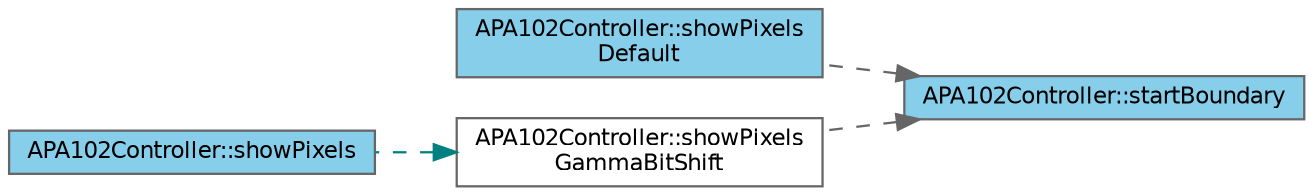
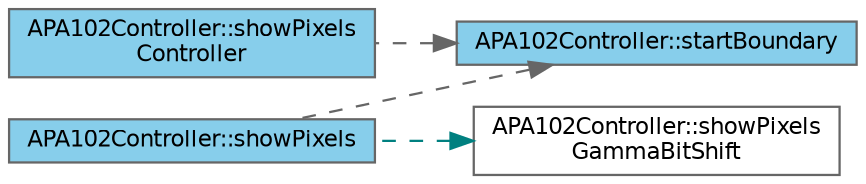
node "APA102Controller::showPixels Default": label "APA102Controller::showPixels Default" -> "APA102Controller::showPixels Controller"
edge "APA102Controller::showPixels GammaBitShift" -> "APA102Controller::startBoundary": now "APA102Controller::showPixels" -> "APA102Controller::startBoundary"
